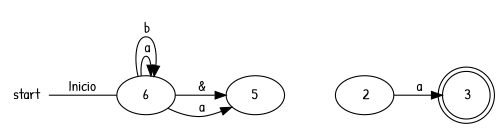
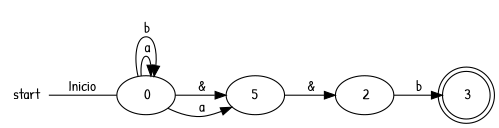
edge "2" -> "3": label " a" -> " b"
node "6": label "6" -> "0"
edge "5" -> "2": added, label "&"
